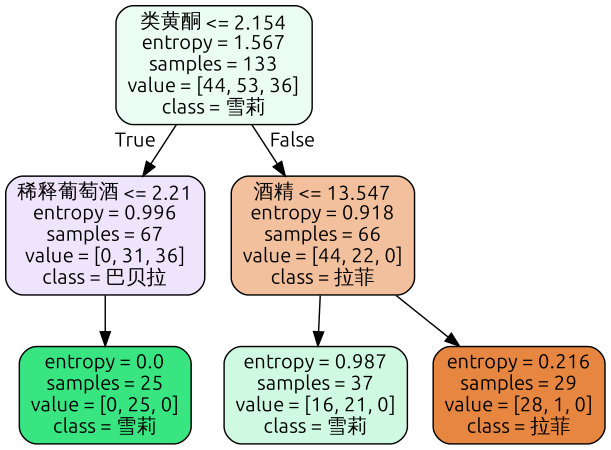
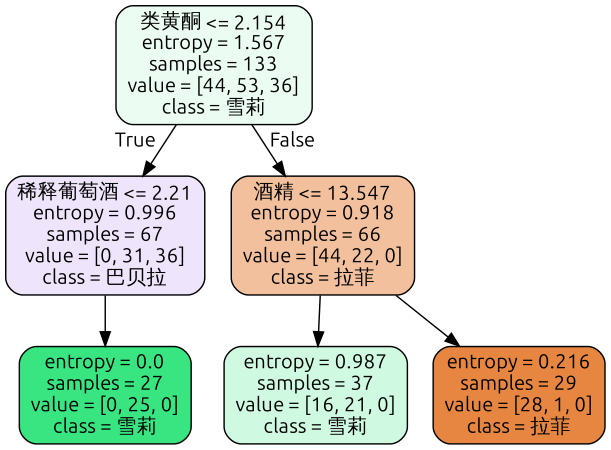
node "entropy = 0.0 samples = 25 value = [0, 25, 0] class = 雪莉": label "entropy = 0.0 samples = 25 value = [0, 25, 0] class = 雪莉" -> "entropy = 0.0 samples = 27 value = [0, 25, 0] class = 雪莉"
